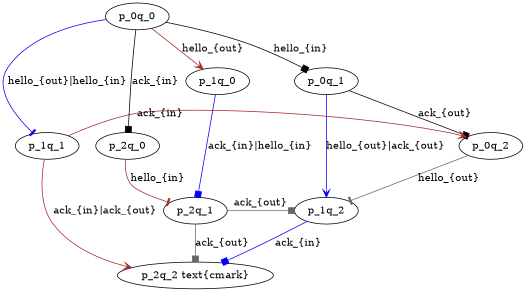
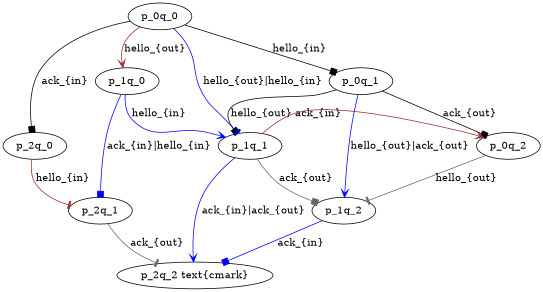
edge "p_0q_1" -> "p_1q_1": added, label "hello_{out}"
edge "p_1q_0" -> "p_1q_1": added, label "hello_{in}"
edge "p_2q_1" -> "p_1q_2": now "p_1q_1" -> "p_1q_2"
edge "p_1q_1" -> "p_2q_2 text{cmark}": color brown -> blue
edge "p_2q_1" -> "p_2q_2 text{cmark}": arrowhead box -> tee
